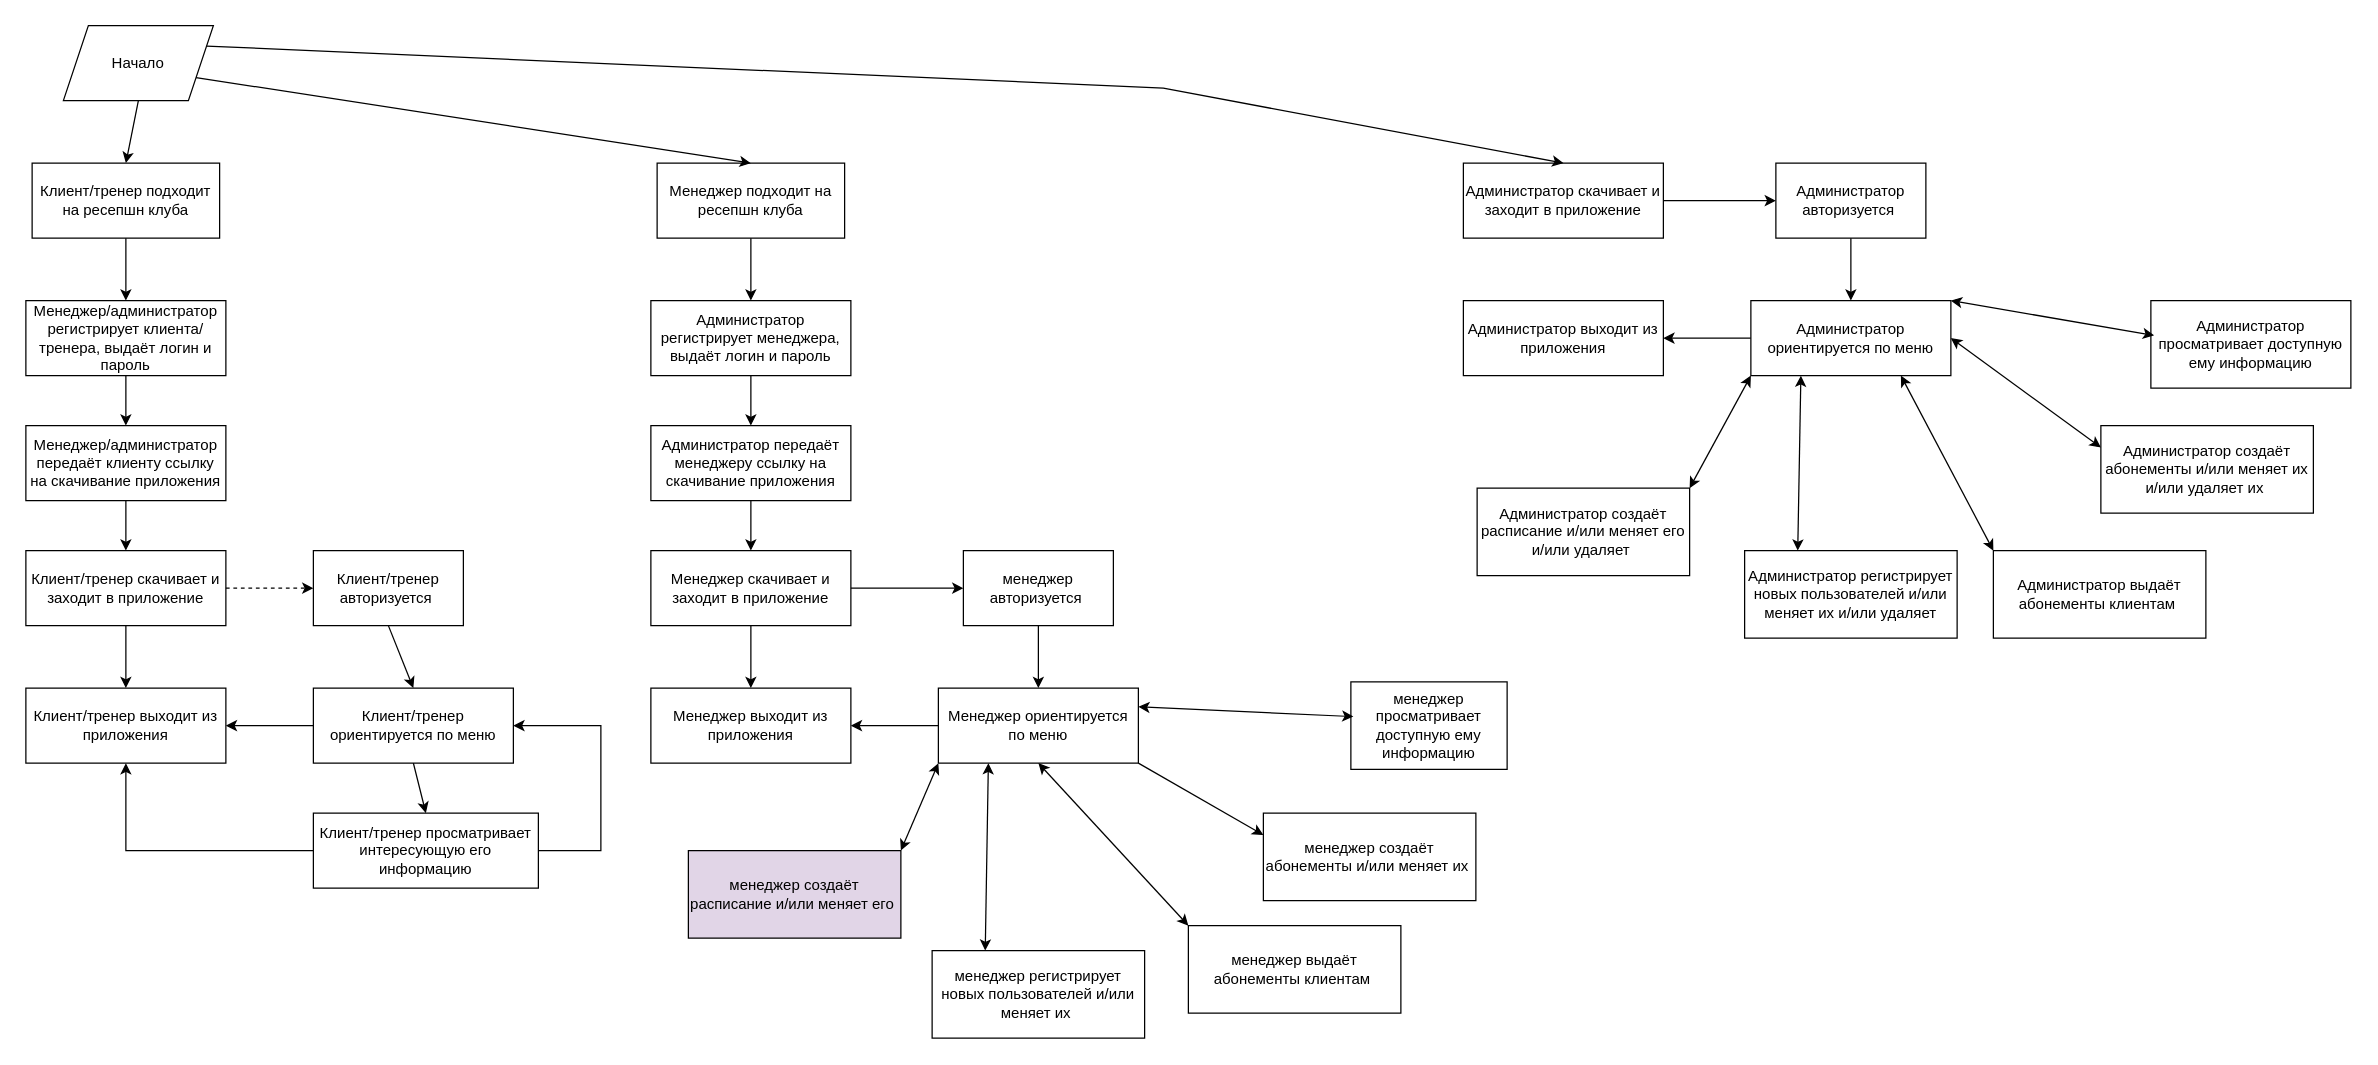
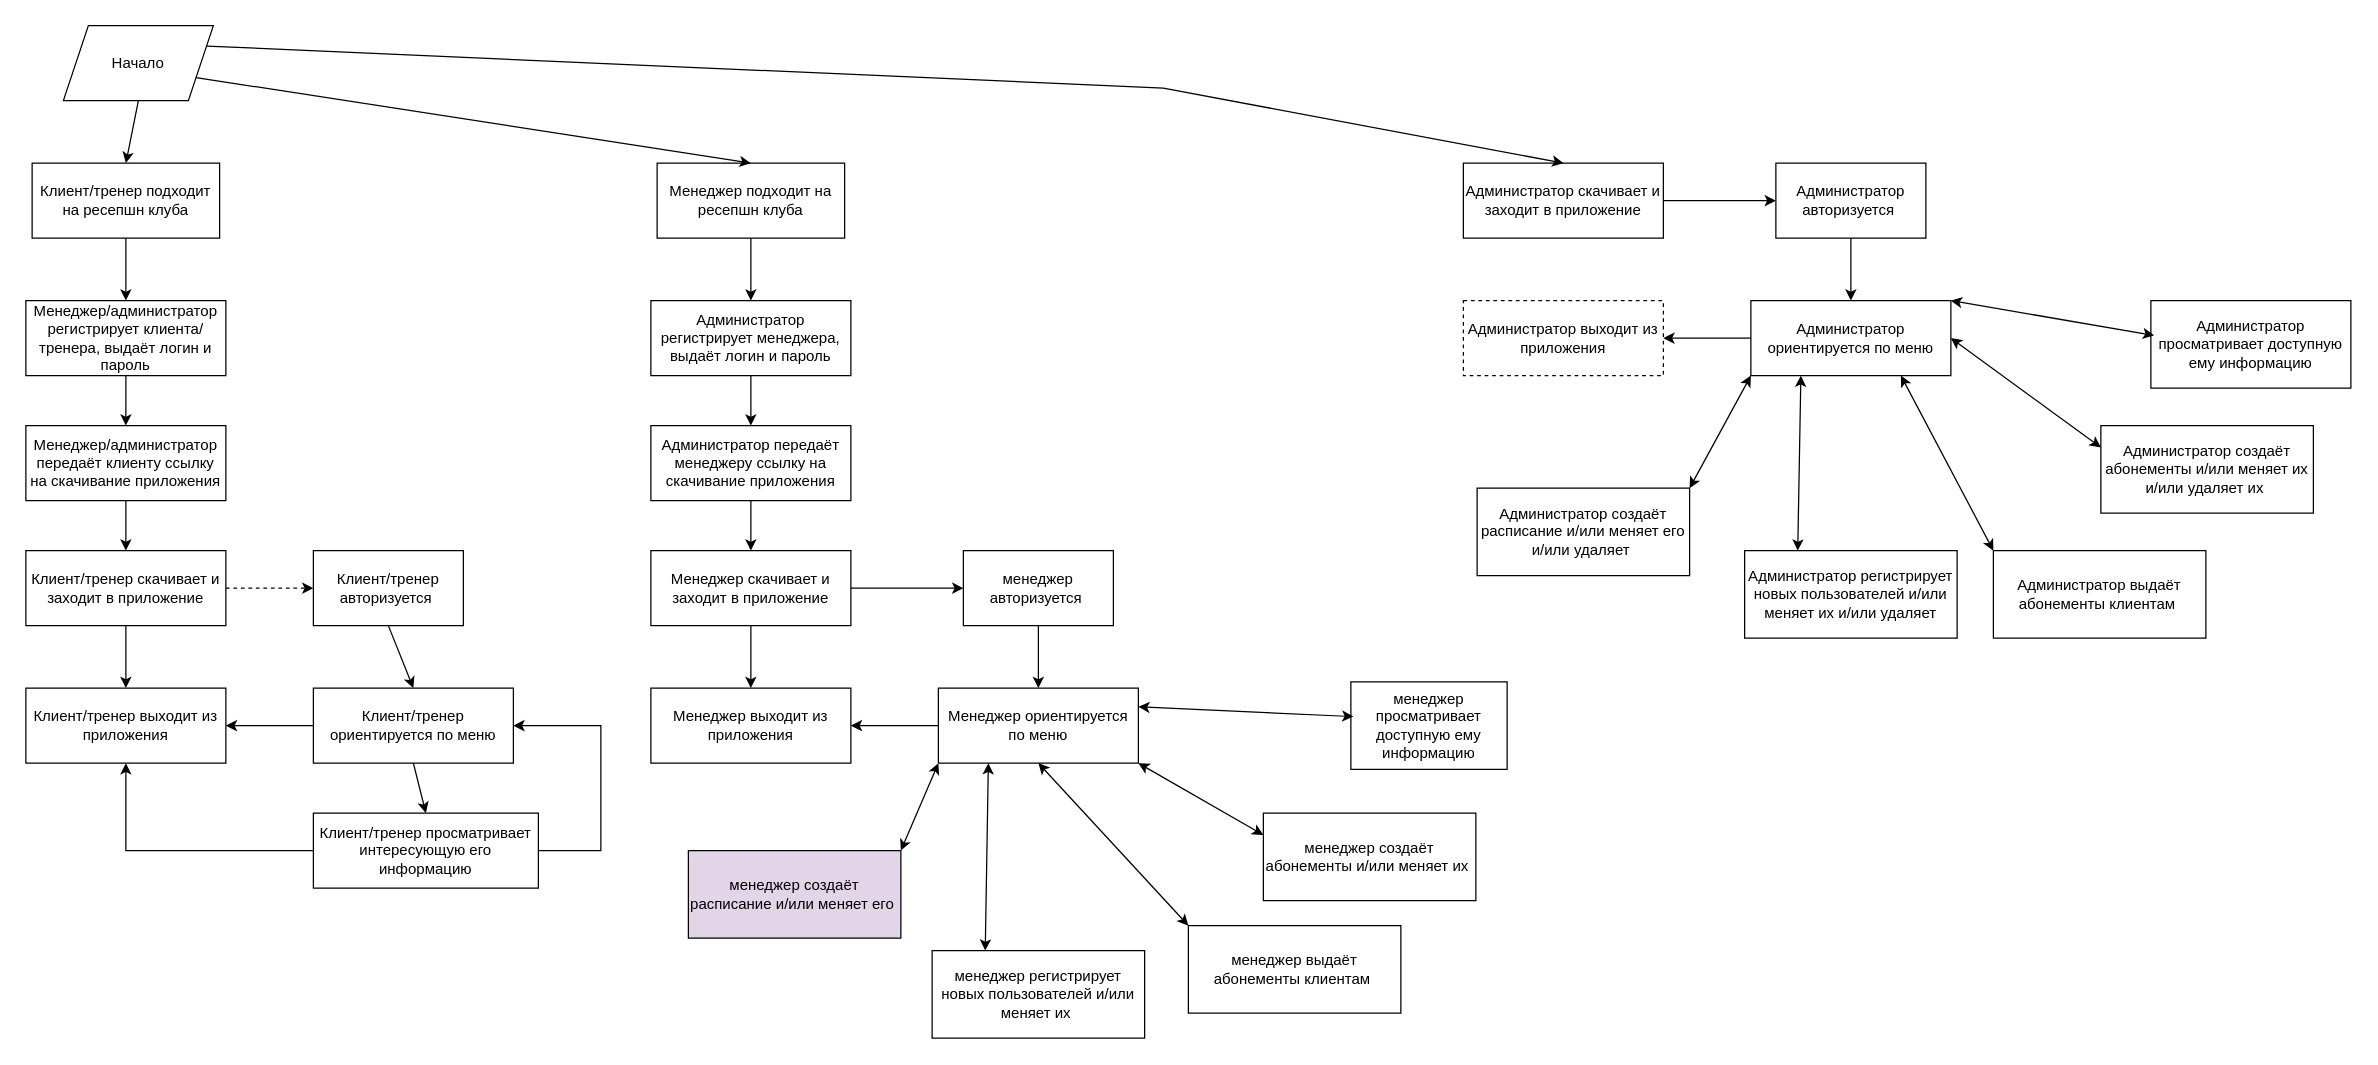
node "Администратор выходит из приложения": style solid -> dashed
edge "Менеджер ориентируется по меню" -> "менеджер создаёт абонементы и/или меняет их": arrowhead none -> classic
